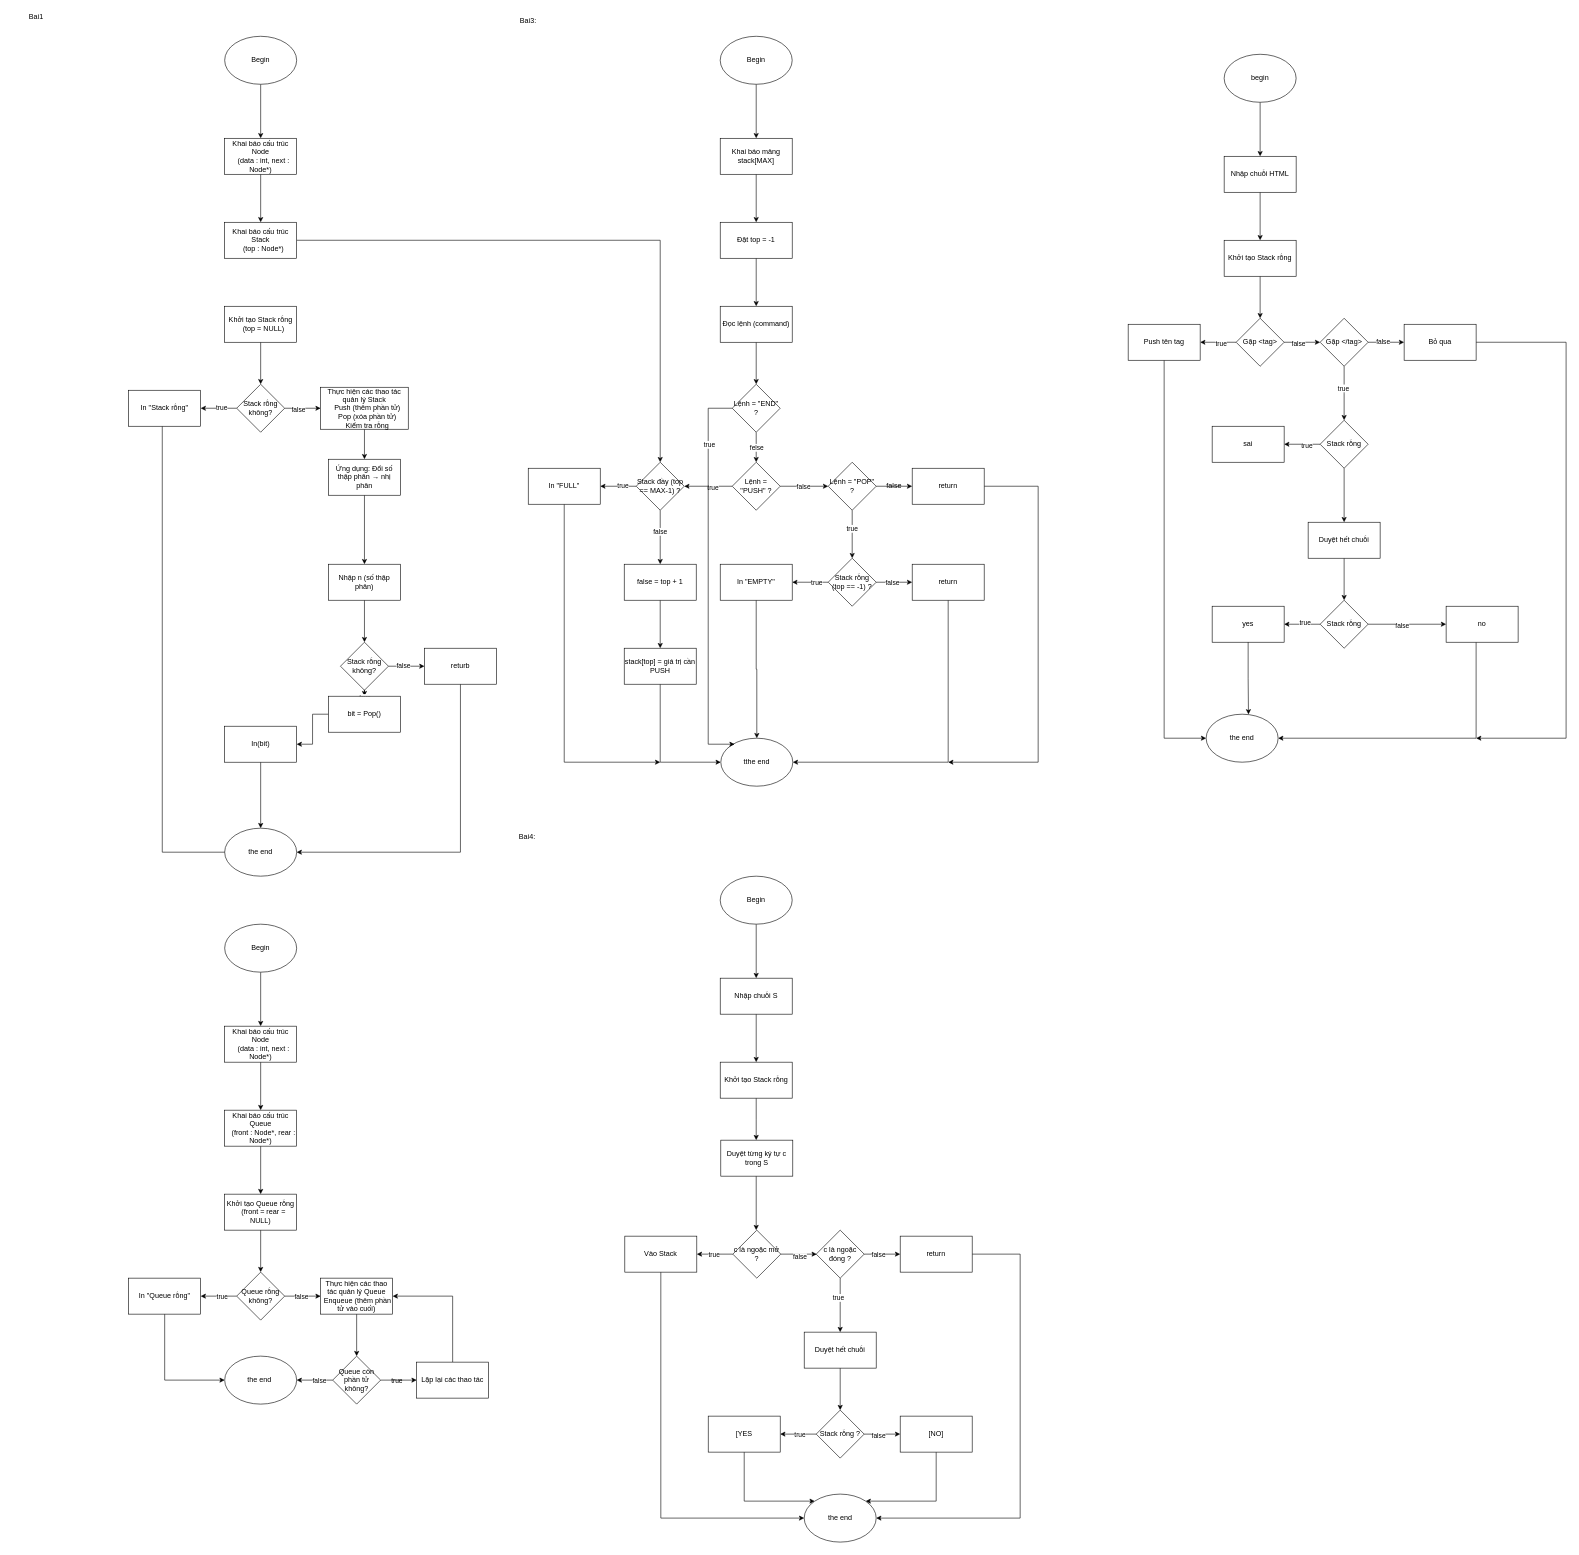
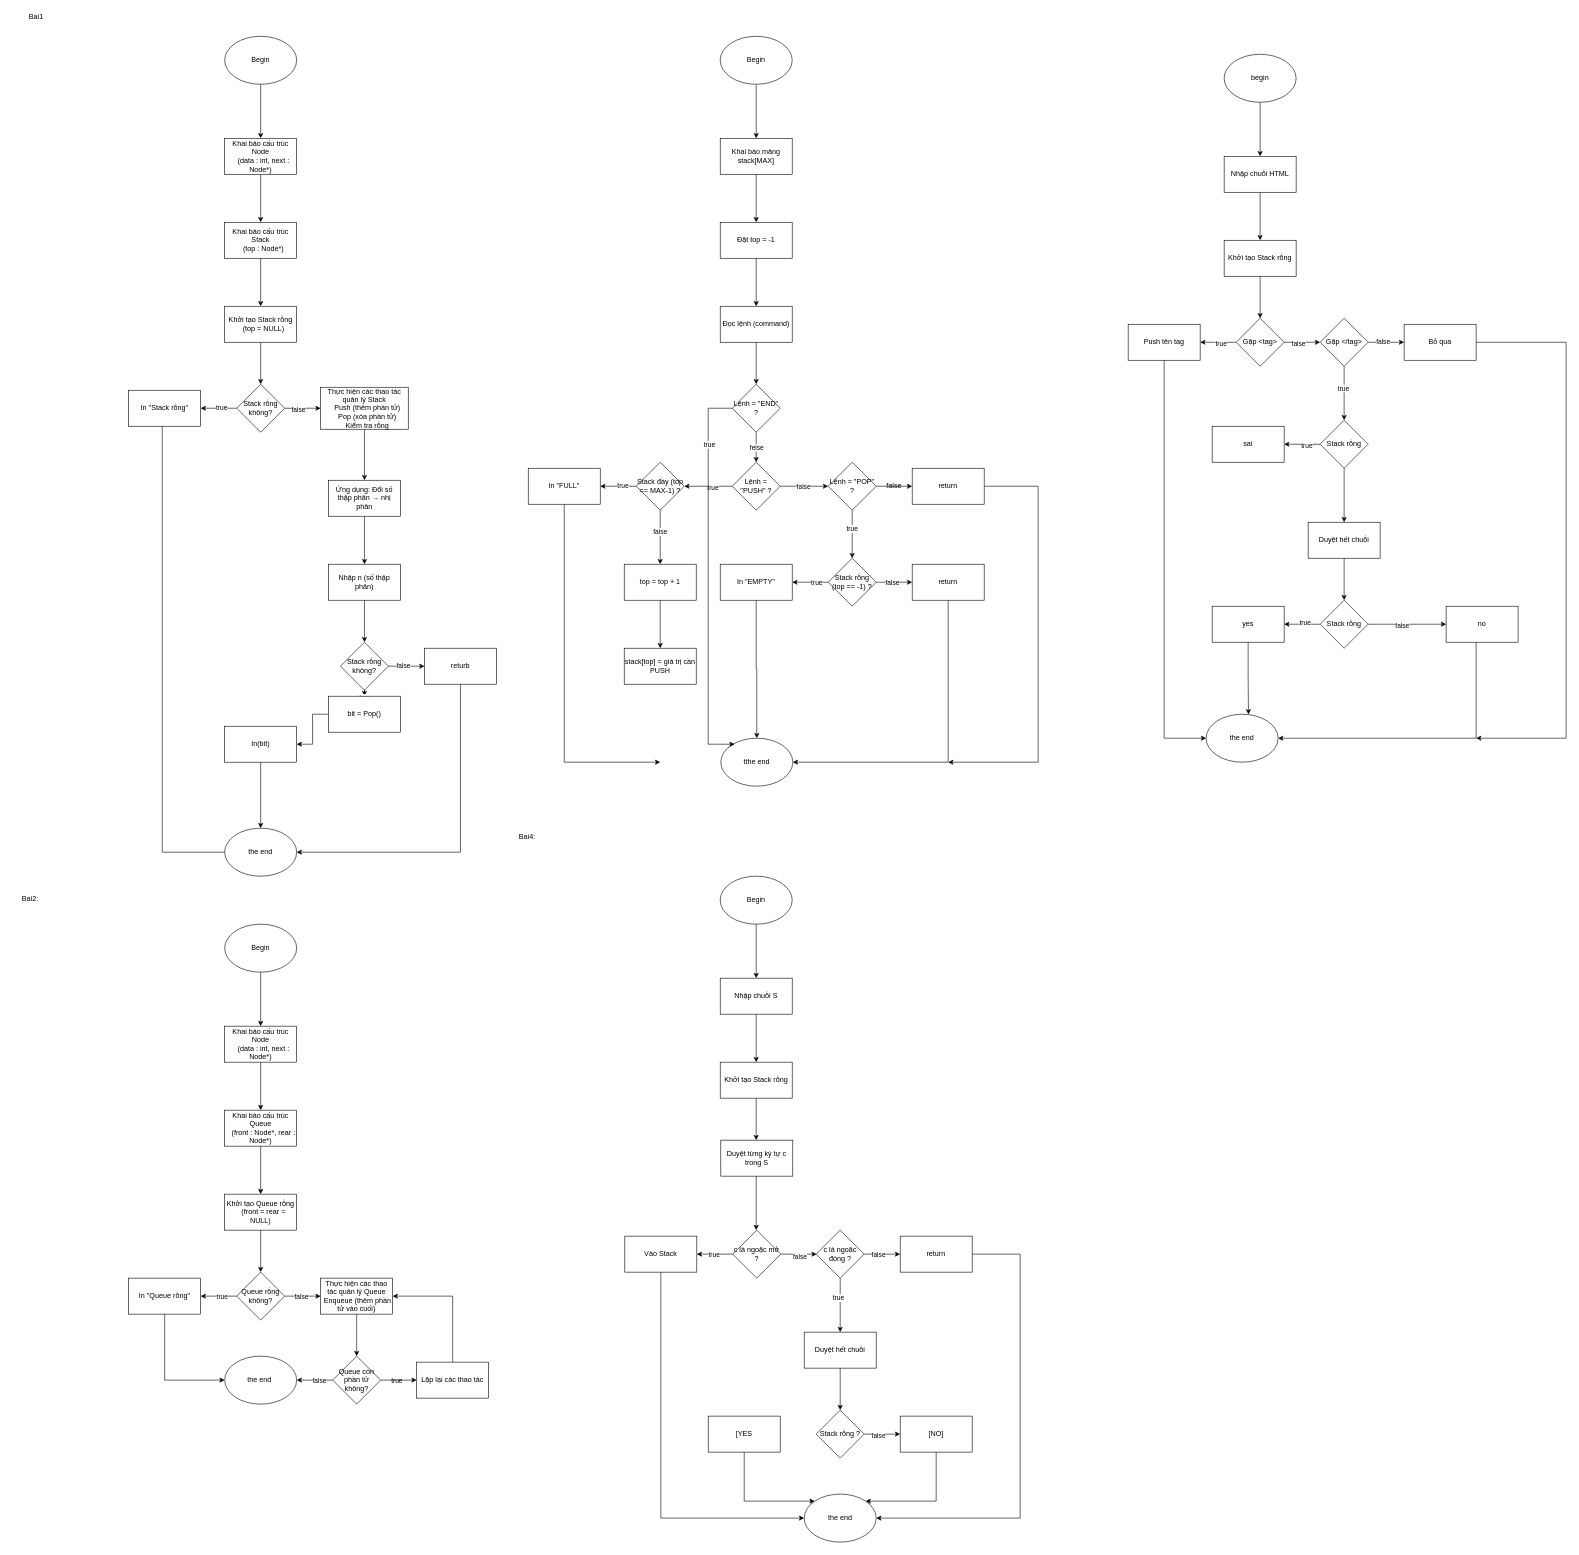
node "Bai3:": removed
edge "Khai báo cấu trúc Stack (top : Node*)" -> "Stack đầy (top == MAX-1) ?": now "Khai báo cấu trúc Stack (top : Node*)" -> "Khởi tạo Stack rỗng (top = NULL)"
node "Ứng dụng: Đổi số thập phân → nhị phân": moved (365, 477) -> (365, 498)
node "false = top + 1": label "false = top + 1" -> "top = top + 1"
edge "stack[top] = giá trị cần PUSH" -> "tthe end": removed
node "Bai2:": added
edge "Stack rỗng ?" -> "[YES": removed, label "true"
